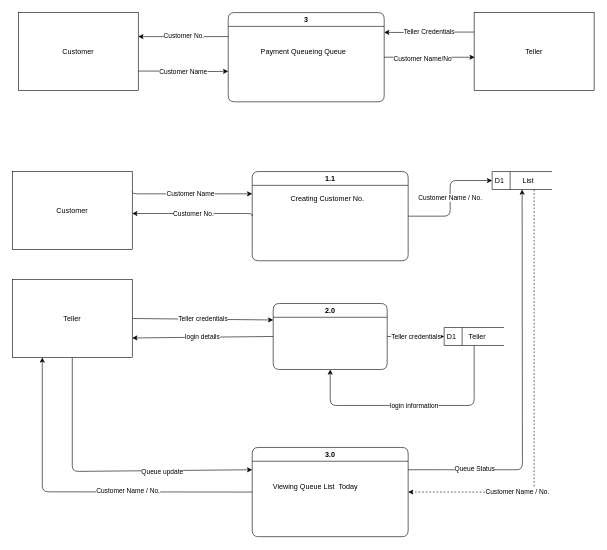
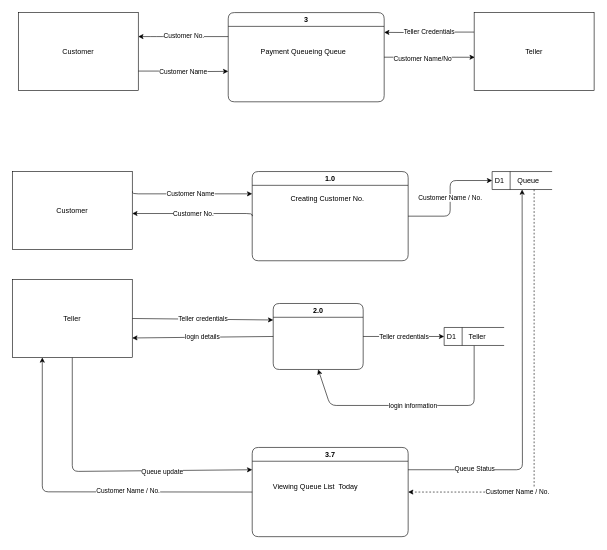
node "1.1": label "1.1" -> "1.0"
node "List": label "List" -> "Queue"
node "2.0": size 114x66 -> 90x66
node "3.0": label "3.0" -> "3.7"
